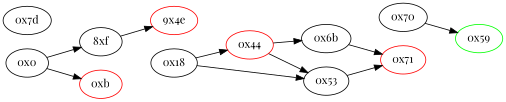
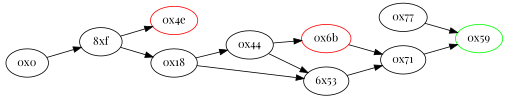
node "0x70": label "0x70" -> "0x77"
node "0x7d": removed
node "9x4e": label "9x4e" -> "0x4e"
node "0x6b": color black -> red
node "0x44": color red -> black
edge "0x71" -> "0x59": added
edge "8xf" -> "0x18": added
node "0x71": color red -> black
node "0x53": label "0x53" -> "6x53"
node "0xb": removed
